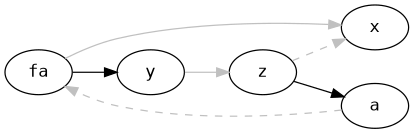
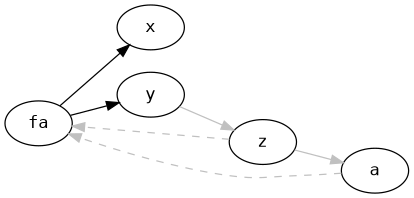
edge "fa" -> "x": color gray -> black
edge "z" -> "x": now "z" -> "fa"
edge "z" -> "a": color black -> gray
